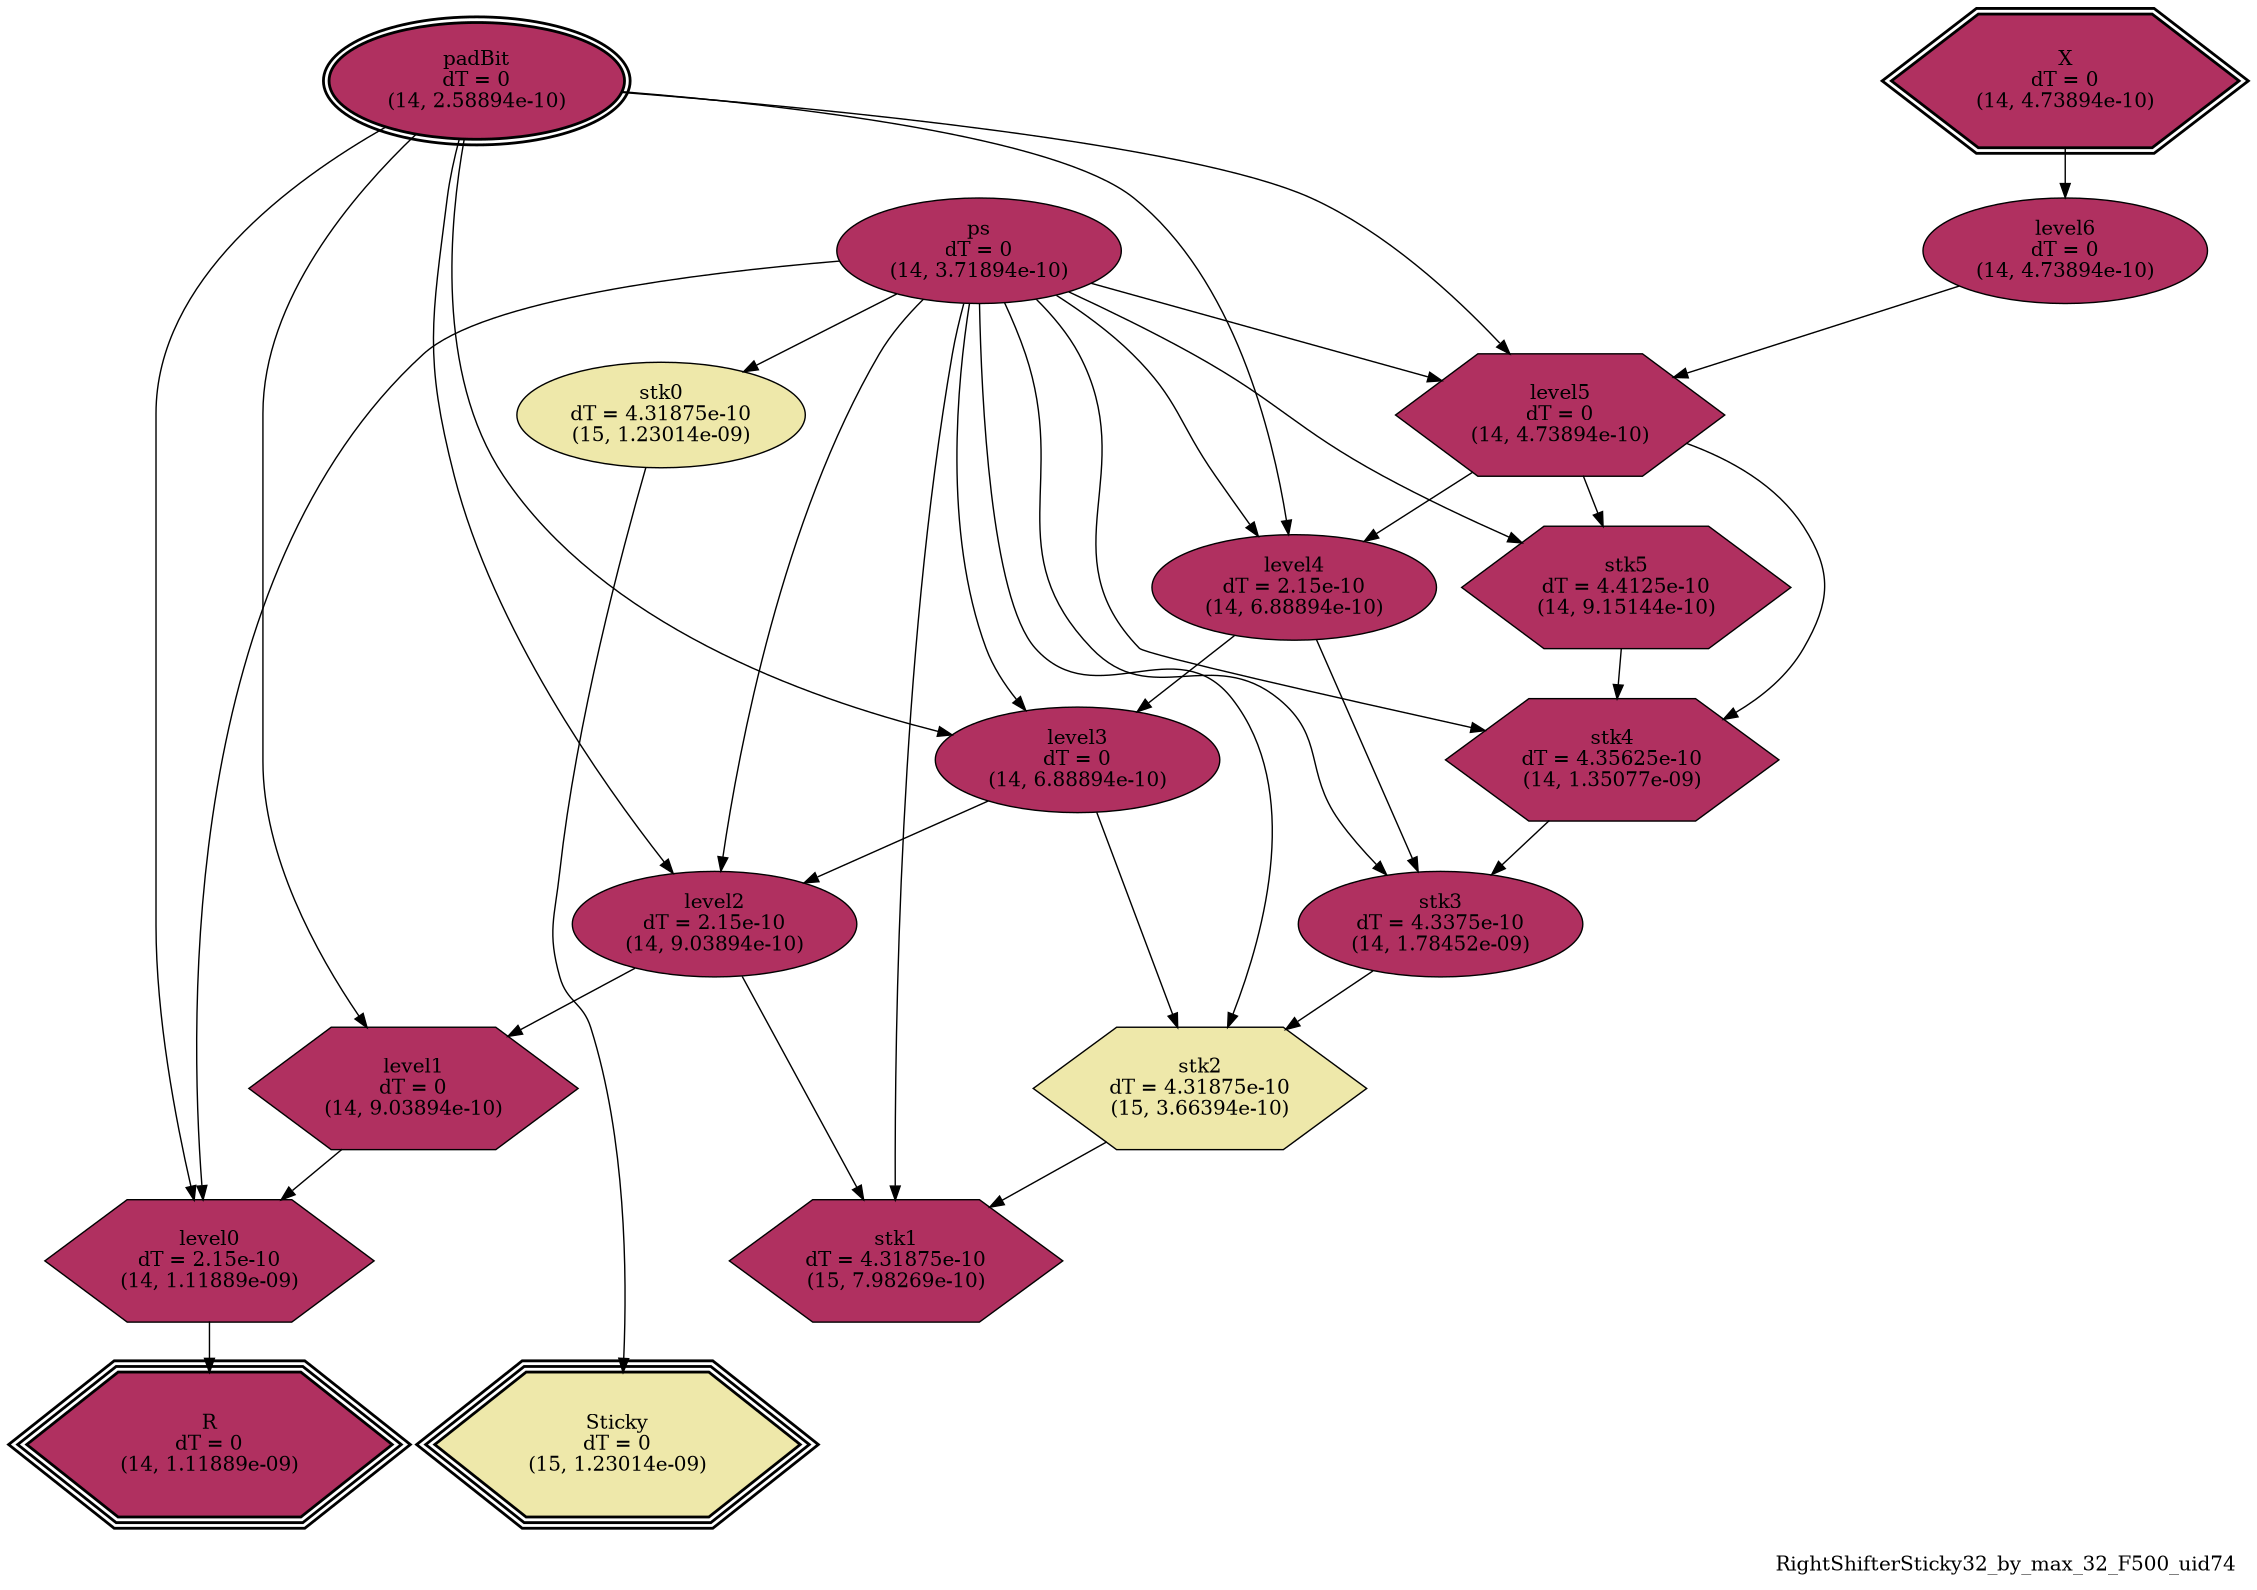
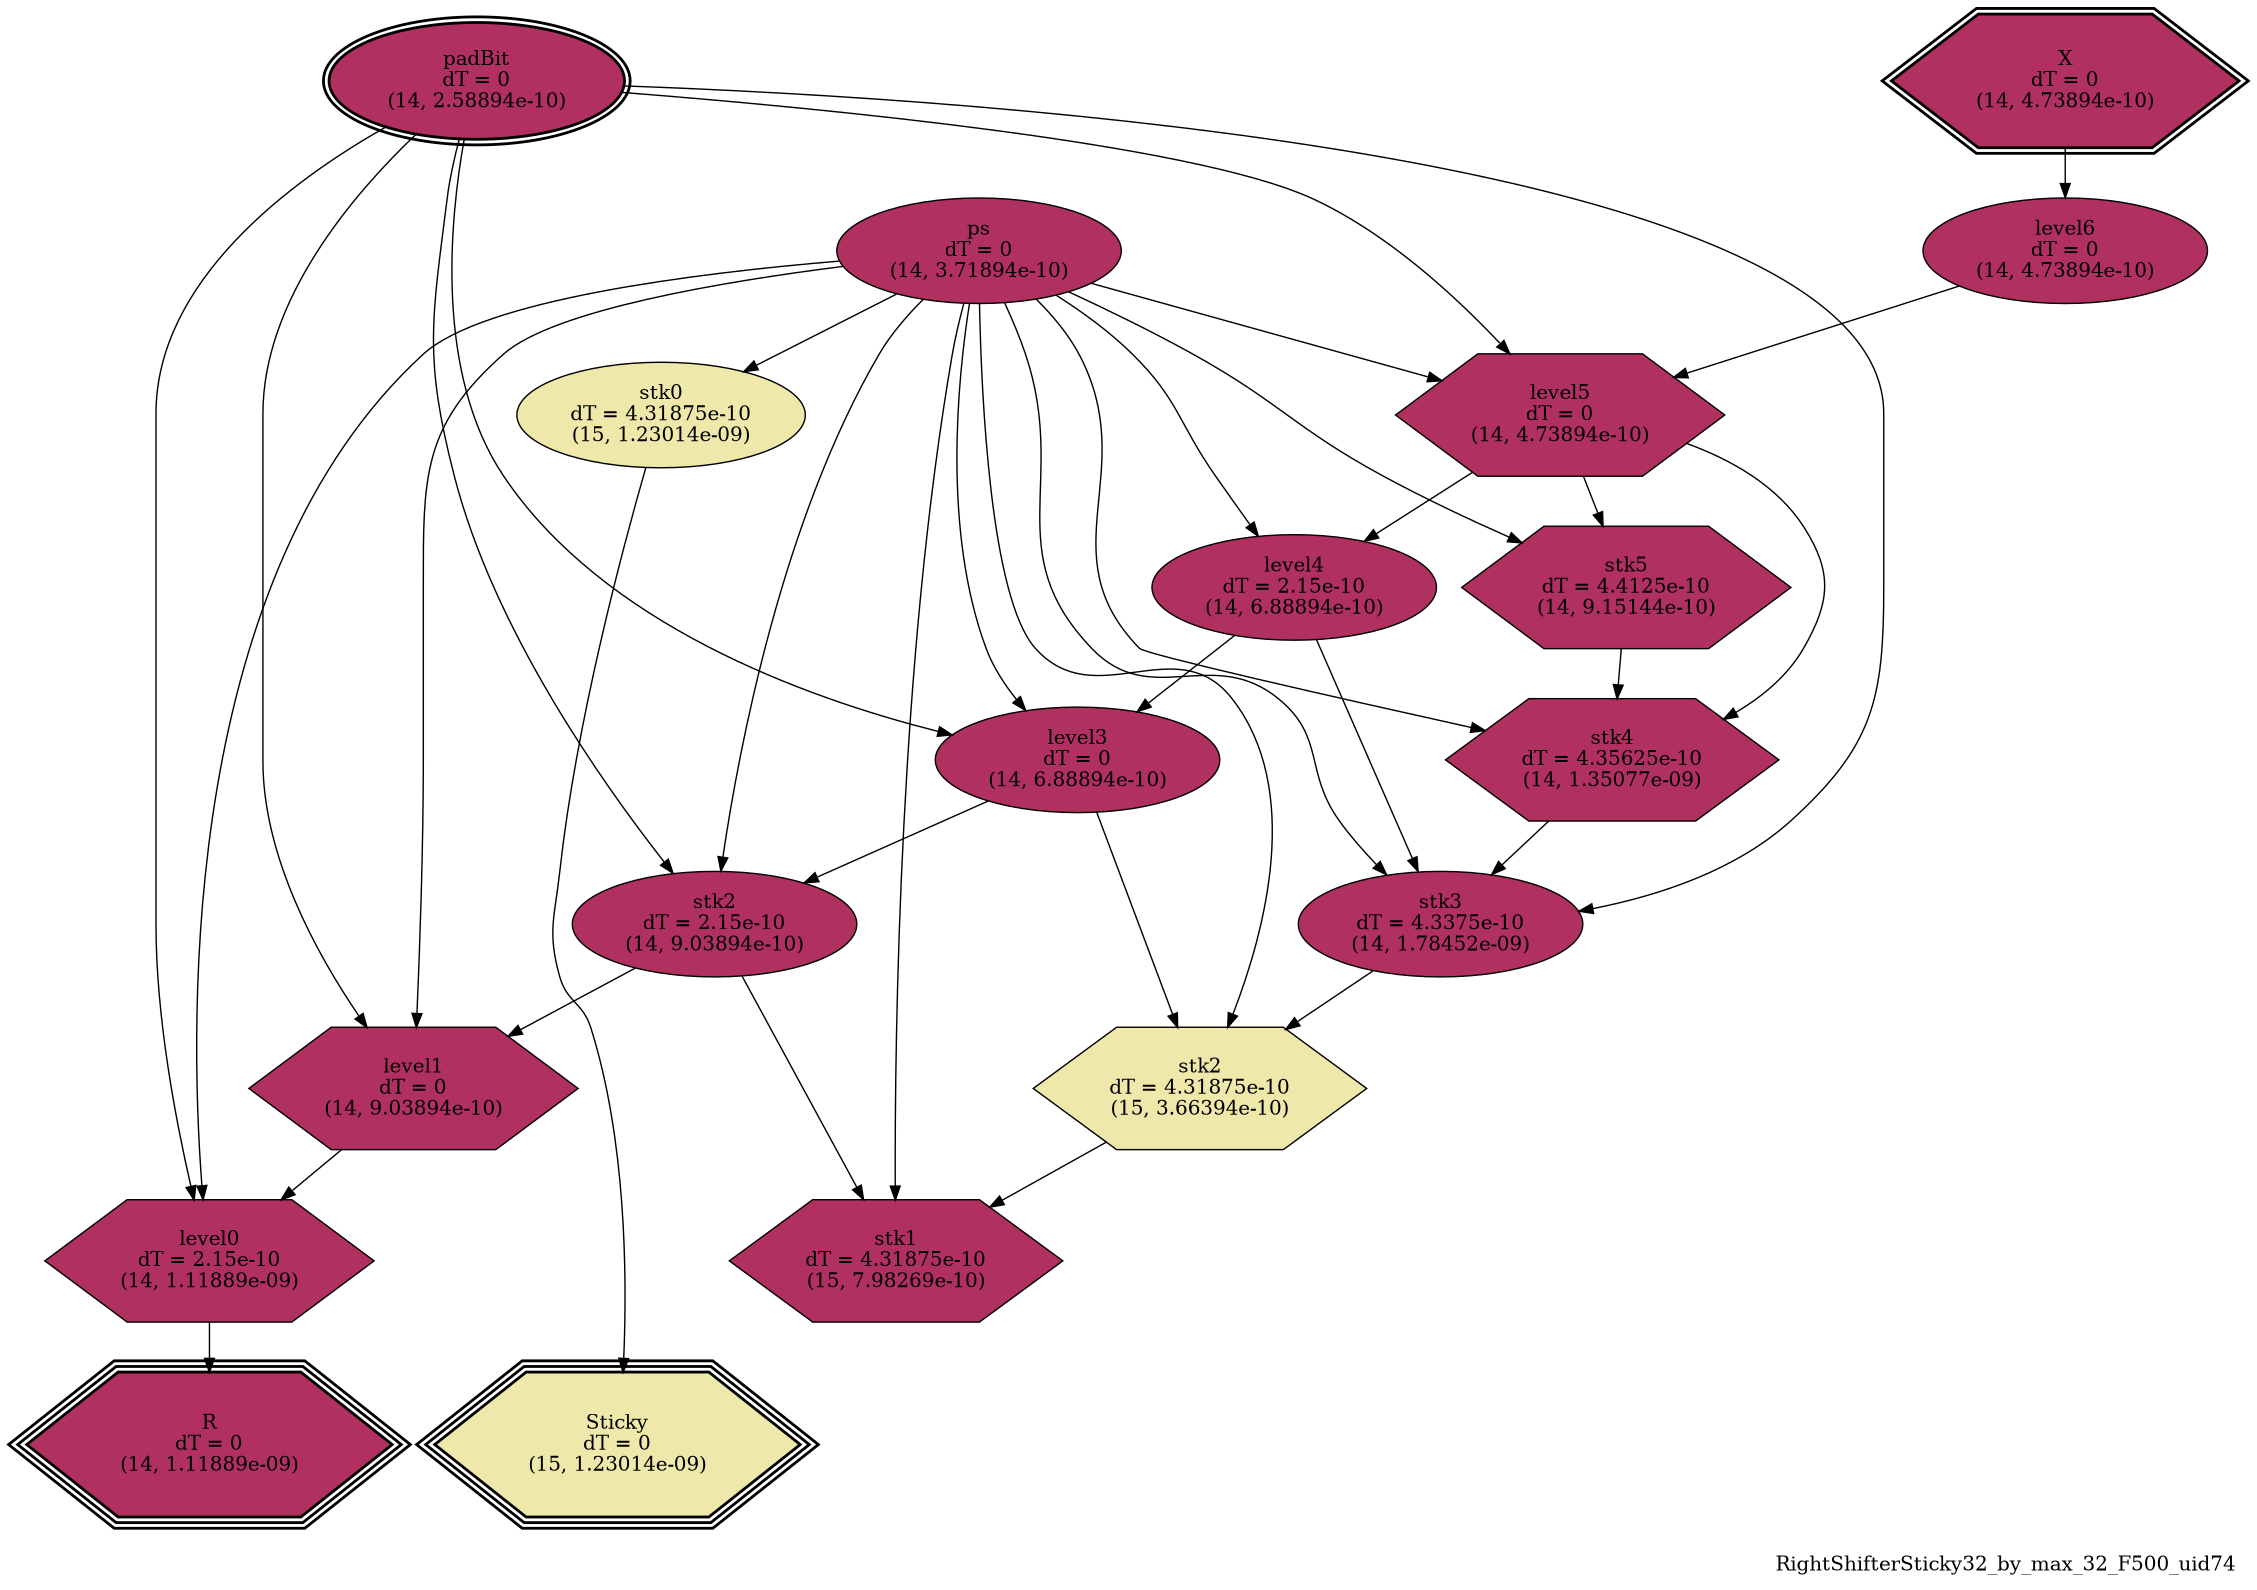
edge "padBit dT = 0 (14, 2.58894e-10)" -> "level4 dT = 2.15e-10 (14, 6.88894e-10)": now "padBit dT = 0 (14, 2.58894e-10)" -> "stk3 dT = 4.3375e-10 (14, 1.78452e-09)"
edge "ps dT = 0 (14, 3.71894e-10)" -> "level1 dT = 0 (14, 9.03894e-10)": added
node "level2 dT = 2.15e-10 (14, 9.03894e-10)": label "level2 dT = 2.15e-10 (14, 9.03894e-10)" -> "stk2 dT = 2.15e-10 (14, 9.03894e-10)"
